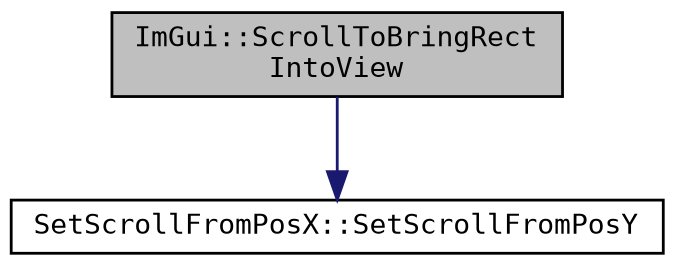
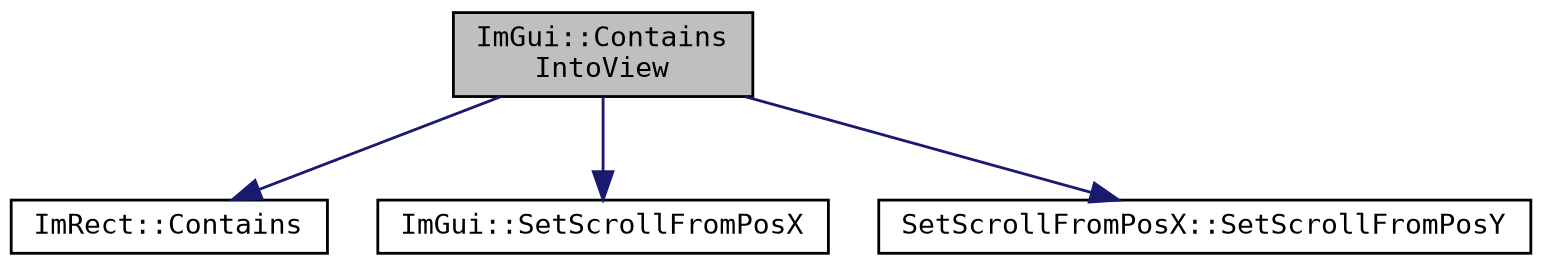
node "ImGui::ScrollToBringRect IntoView": label "ImGui::ScrollToBringRect IntoView" -> "ImGui::Contains IntoView"
node "ImRect::Contains": added
node "ImGui::SetScrollFromPosX": added
